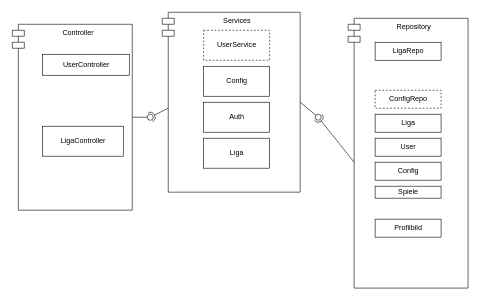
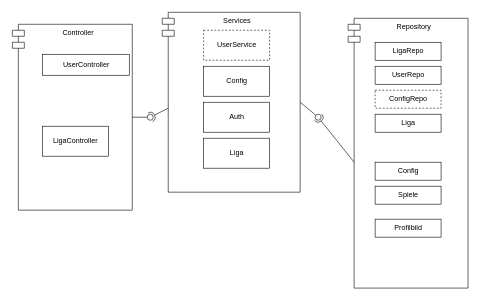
node "UserRepo": added
node "LigaController": size 81x30 -> 66x30
node "User": removed
node "Spiele": size 66x12 -> 66x18
